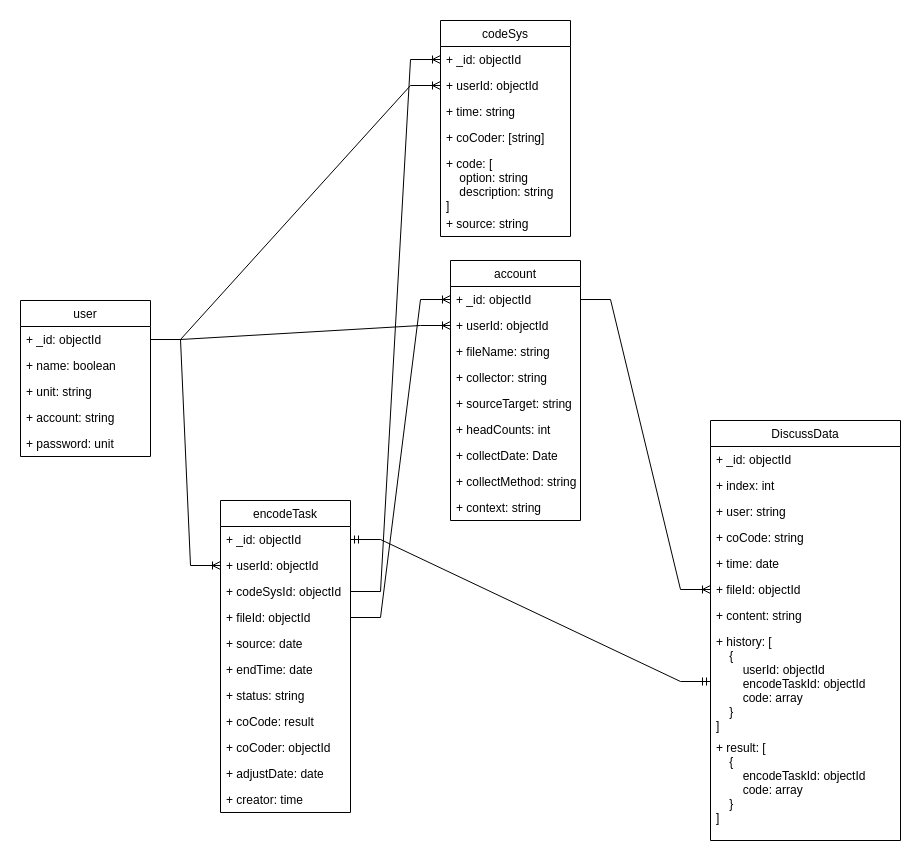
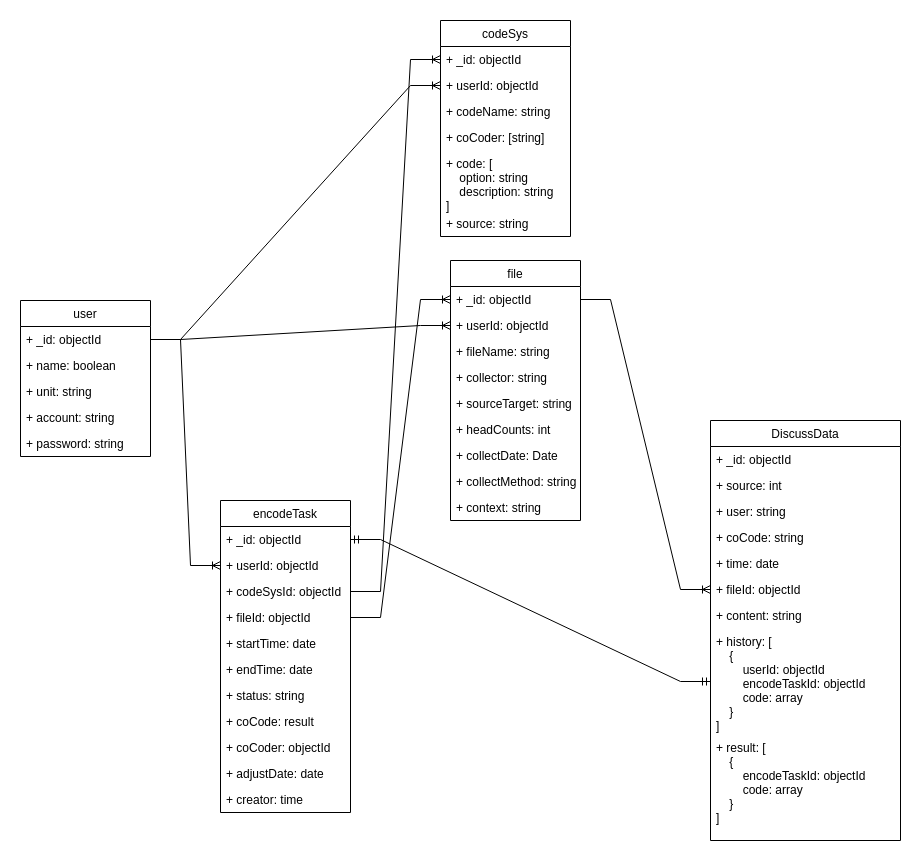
node "+ time: string": label "+ time: string" -> "+ codeName: string"
node "account": label "account" -> "file"
node "+ password: unit": label "+ password: unit" -> "+ password: string"
node "+ index: int": label "+ index: int" -> "+ source: int"
node "+ source: date": label "+ source: date" -> "+ startTime: date"
